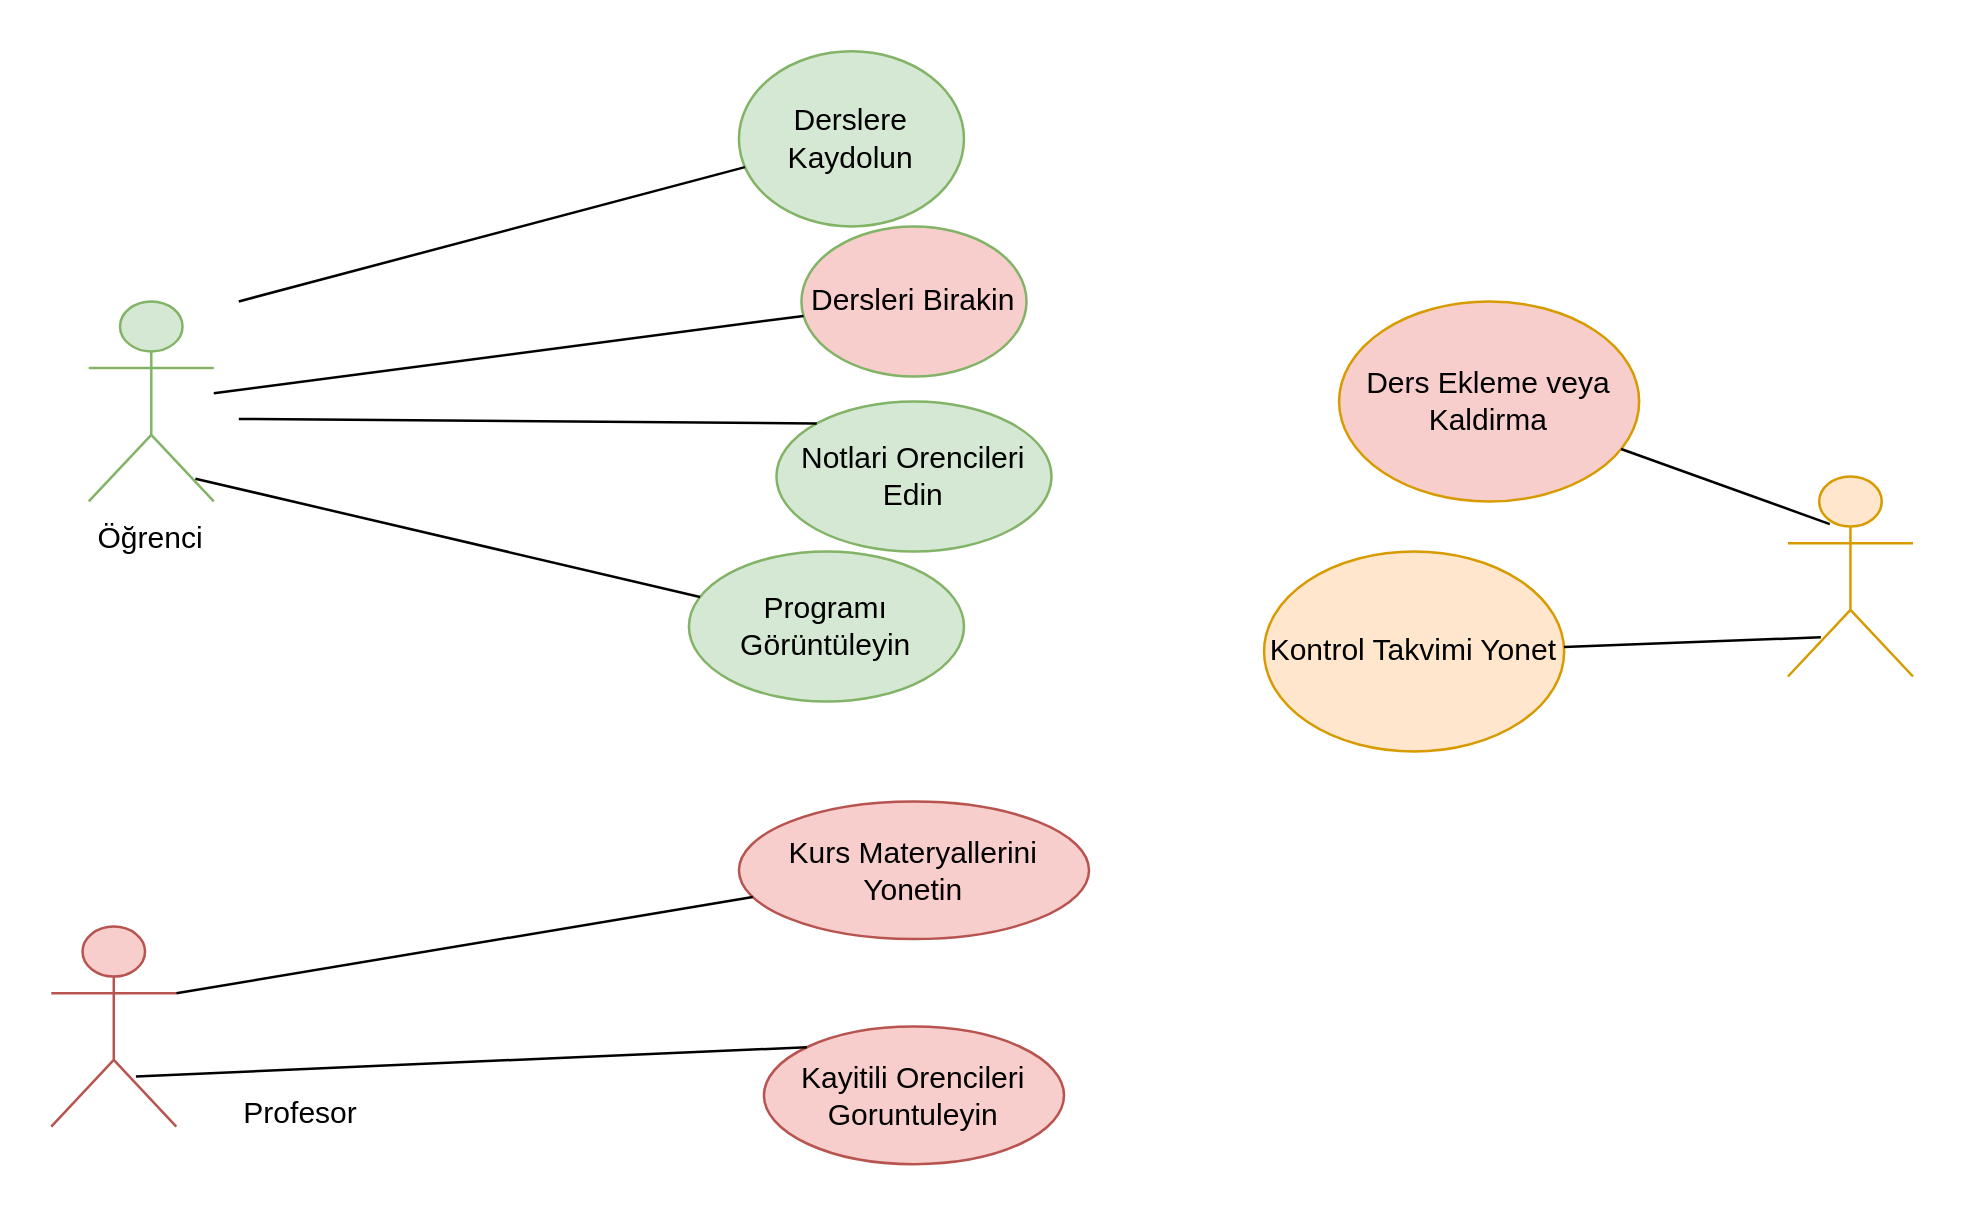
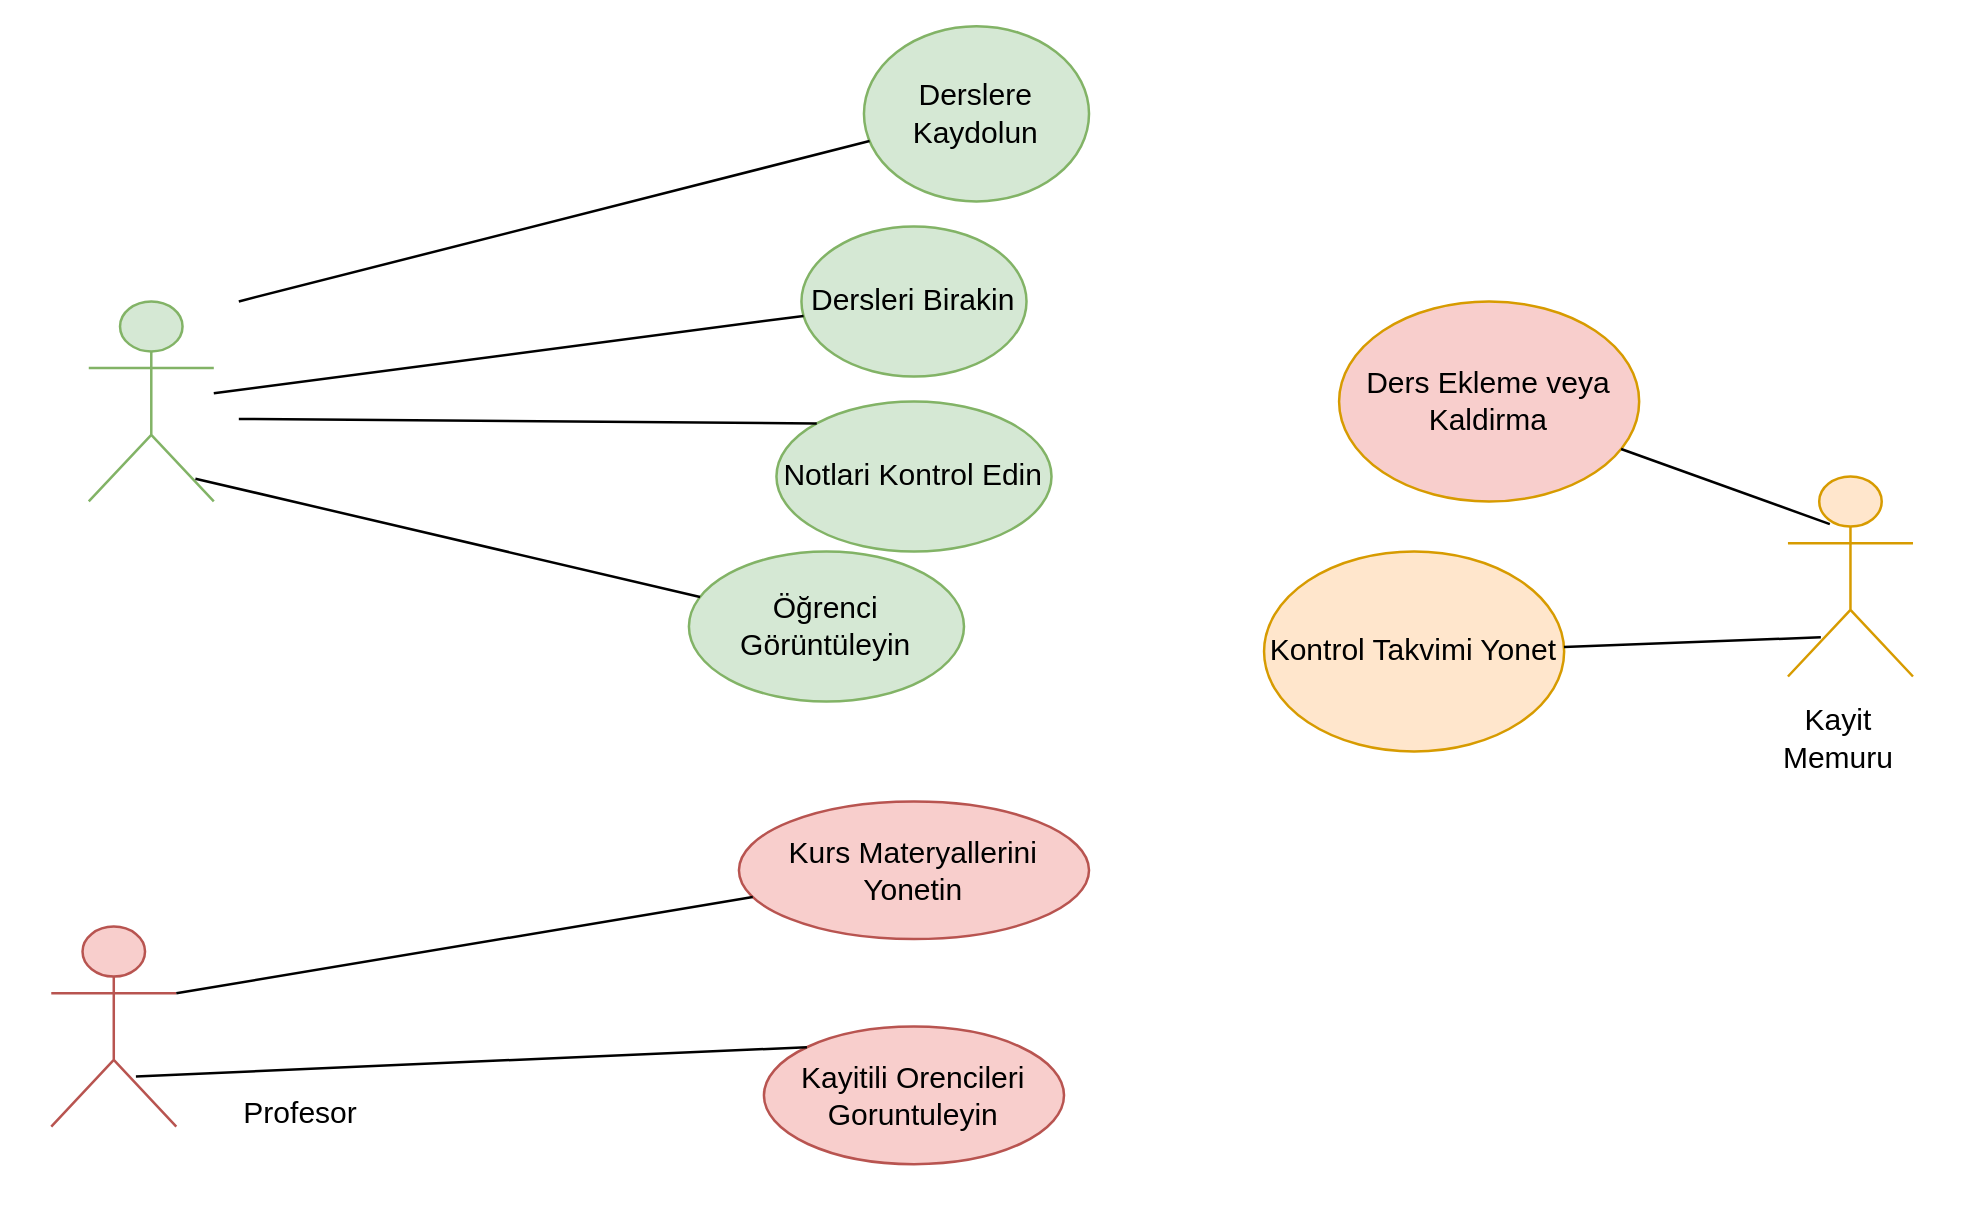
node "Derslere Kaydolun": moved (851, 139) -> (976, 114)
node "Dersleri Birakin": fillcolor #f8cecc -> #d5e8d4
node "Notlari Orencileri Edin": label "Notlari Orencileri Edin" -> "Notlari Kontrol Edin"
node "Öğrenci": removed
node "Programı Görüntüleyin": label "Programı Görüntüleyin" -> "Öğrenci Görüntüleyin"
node "Kayit Memuru": added
